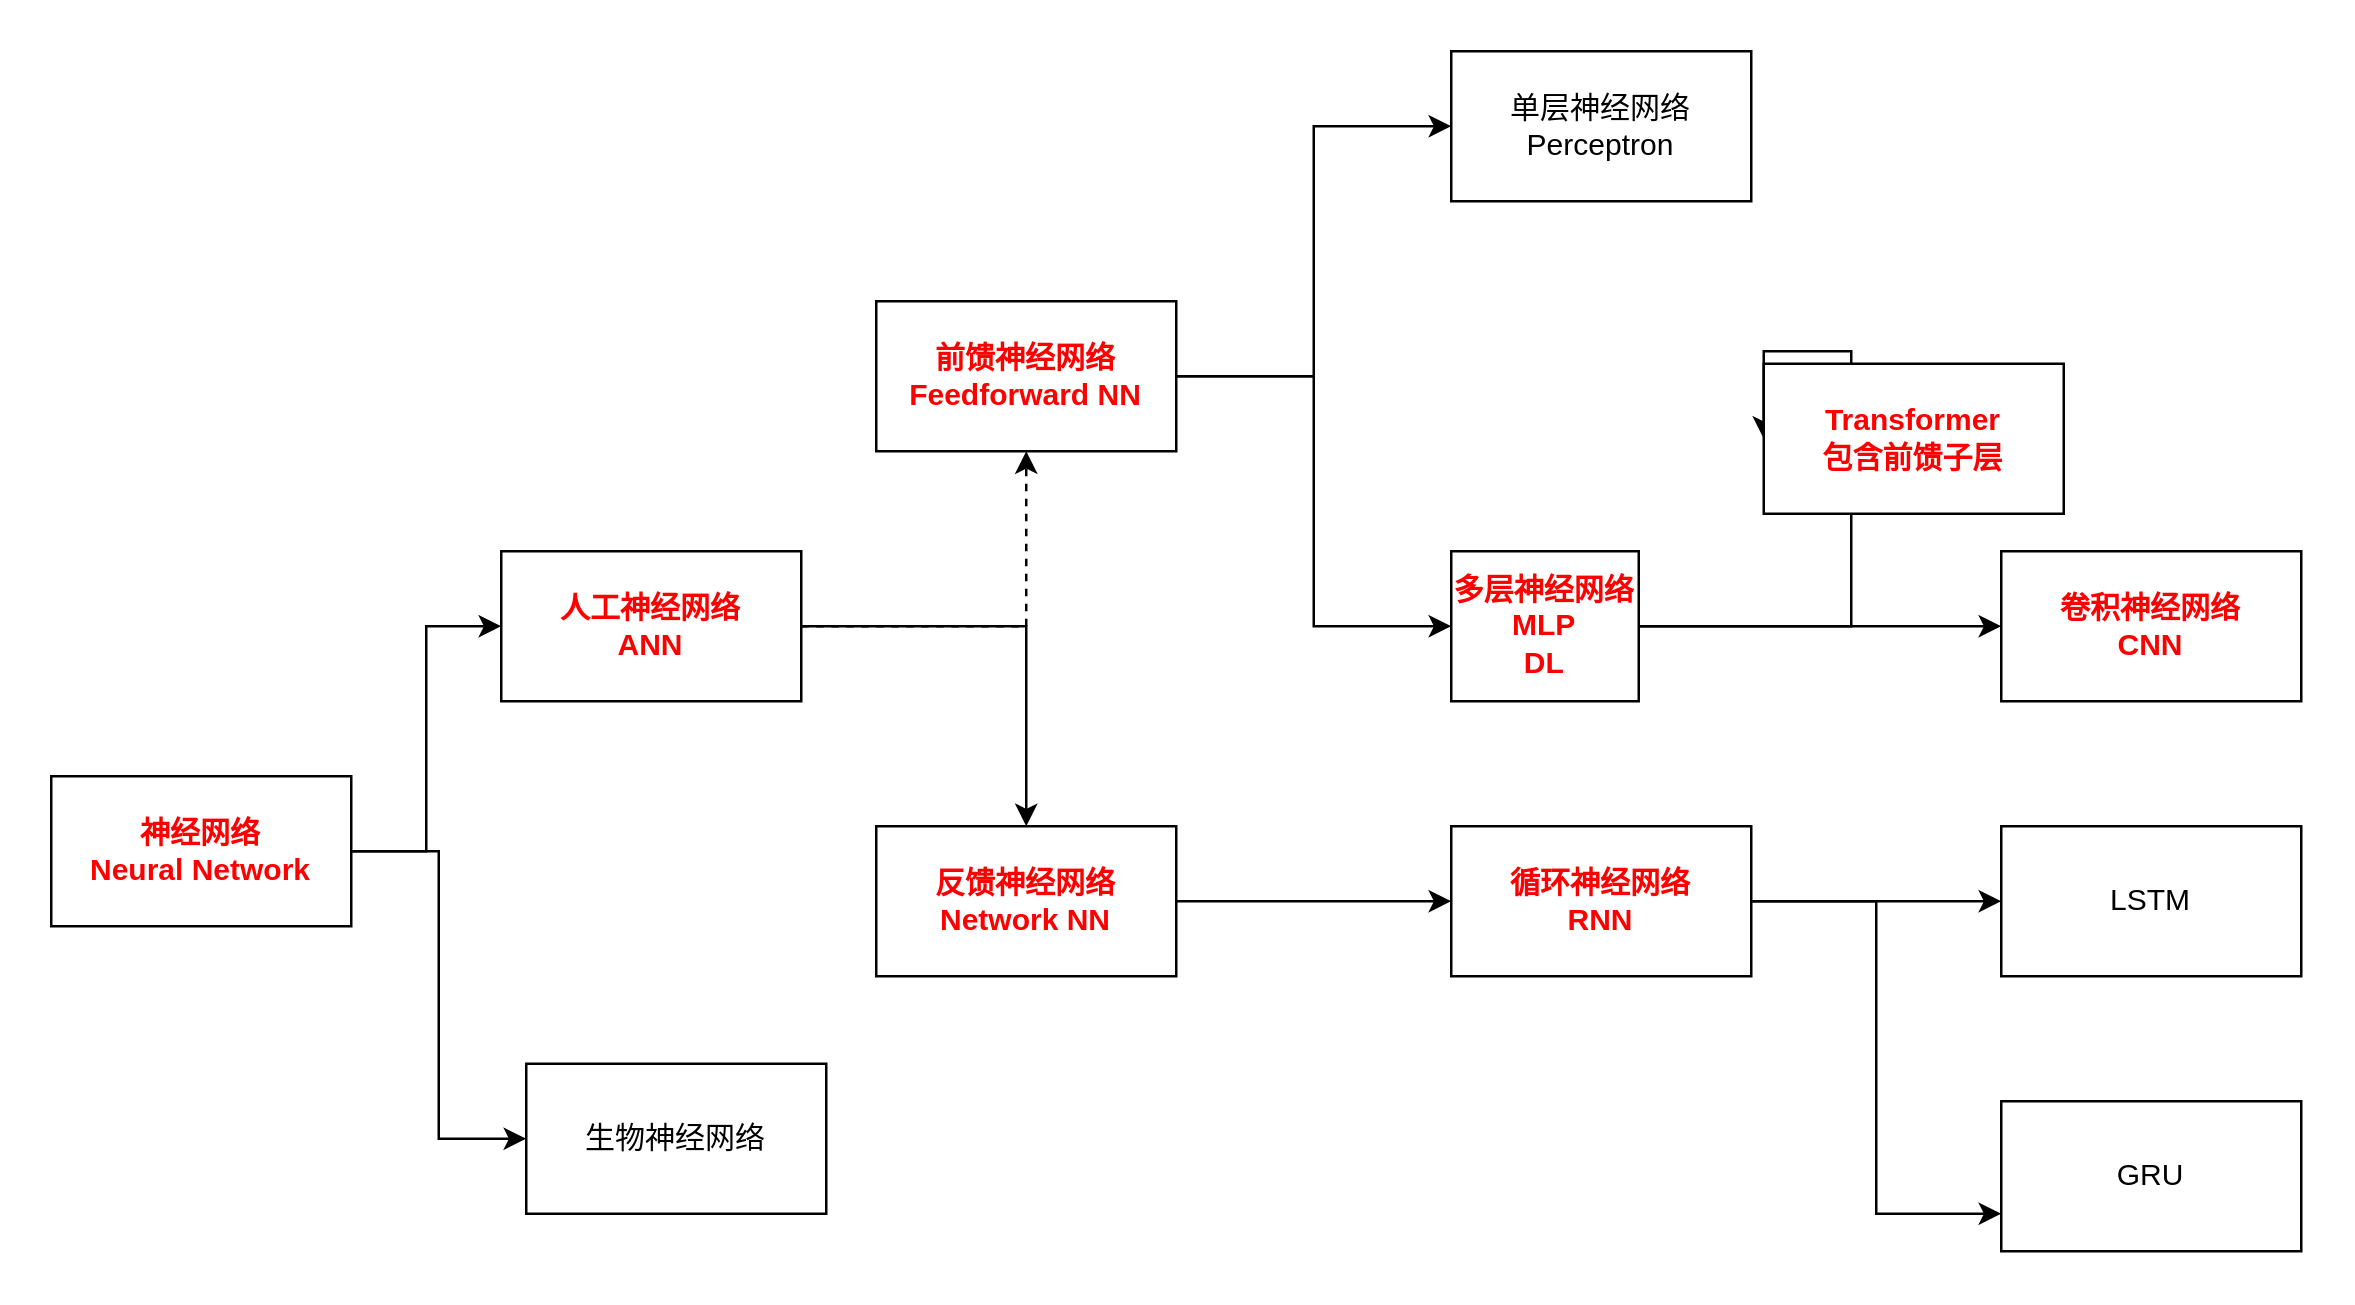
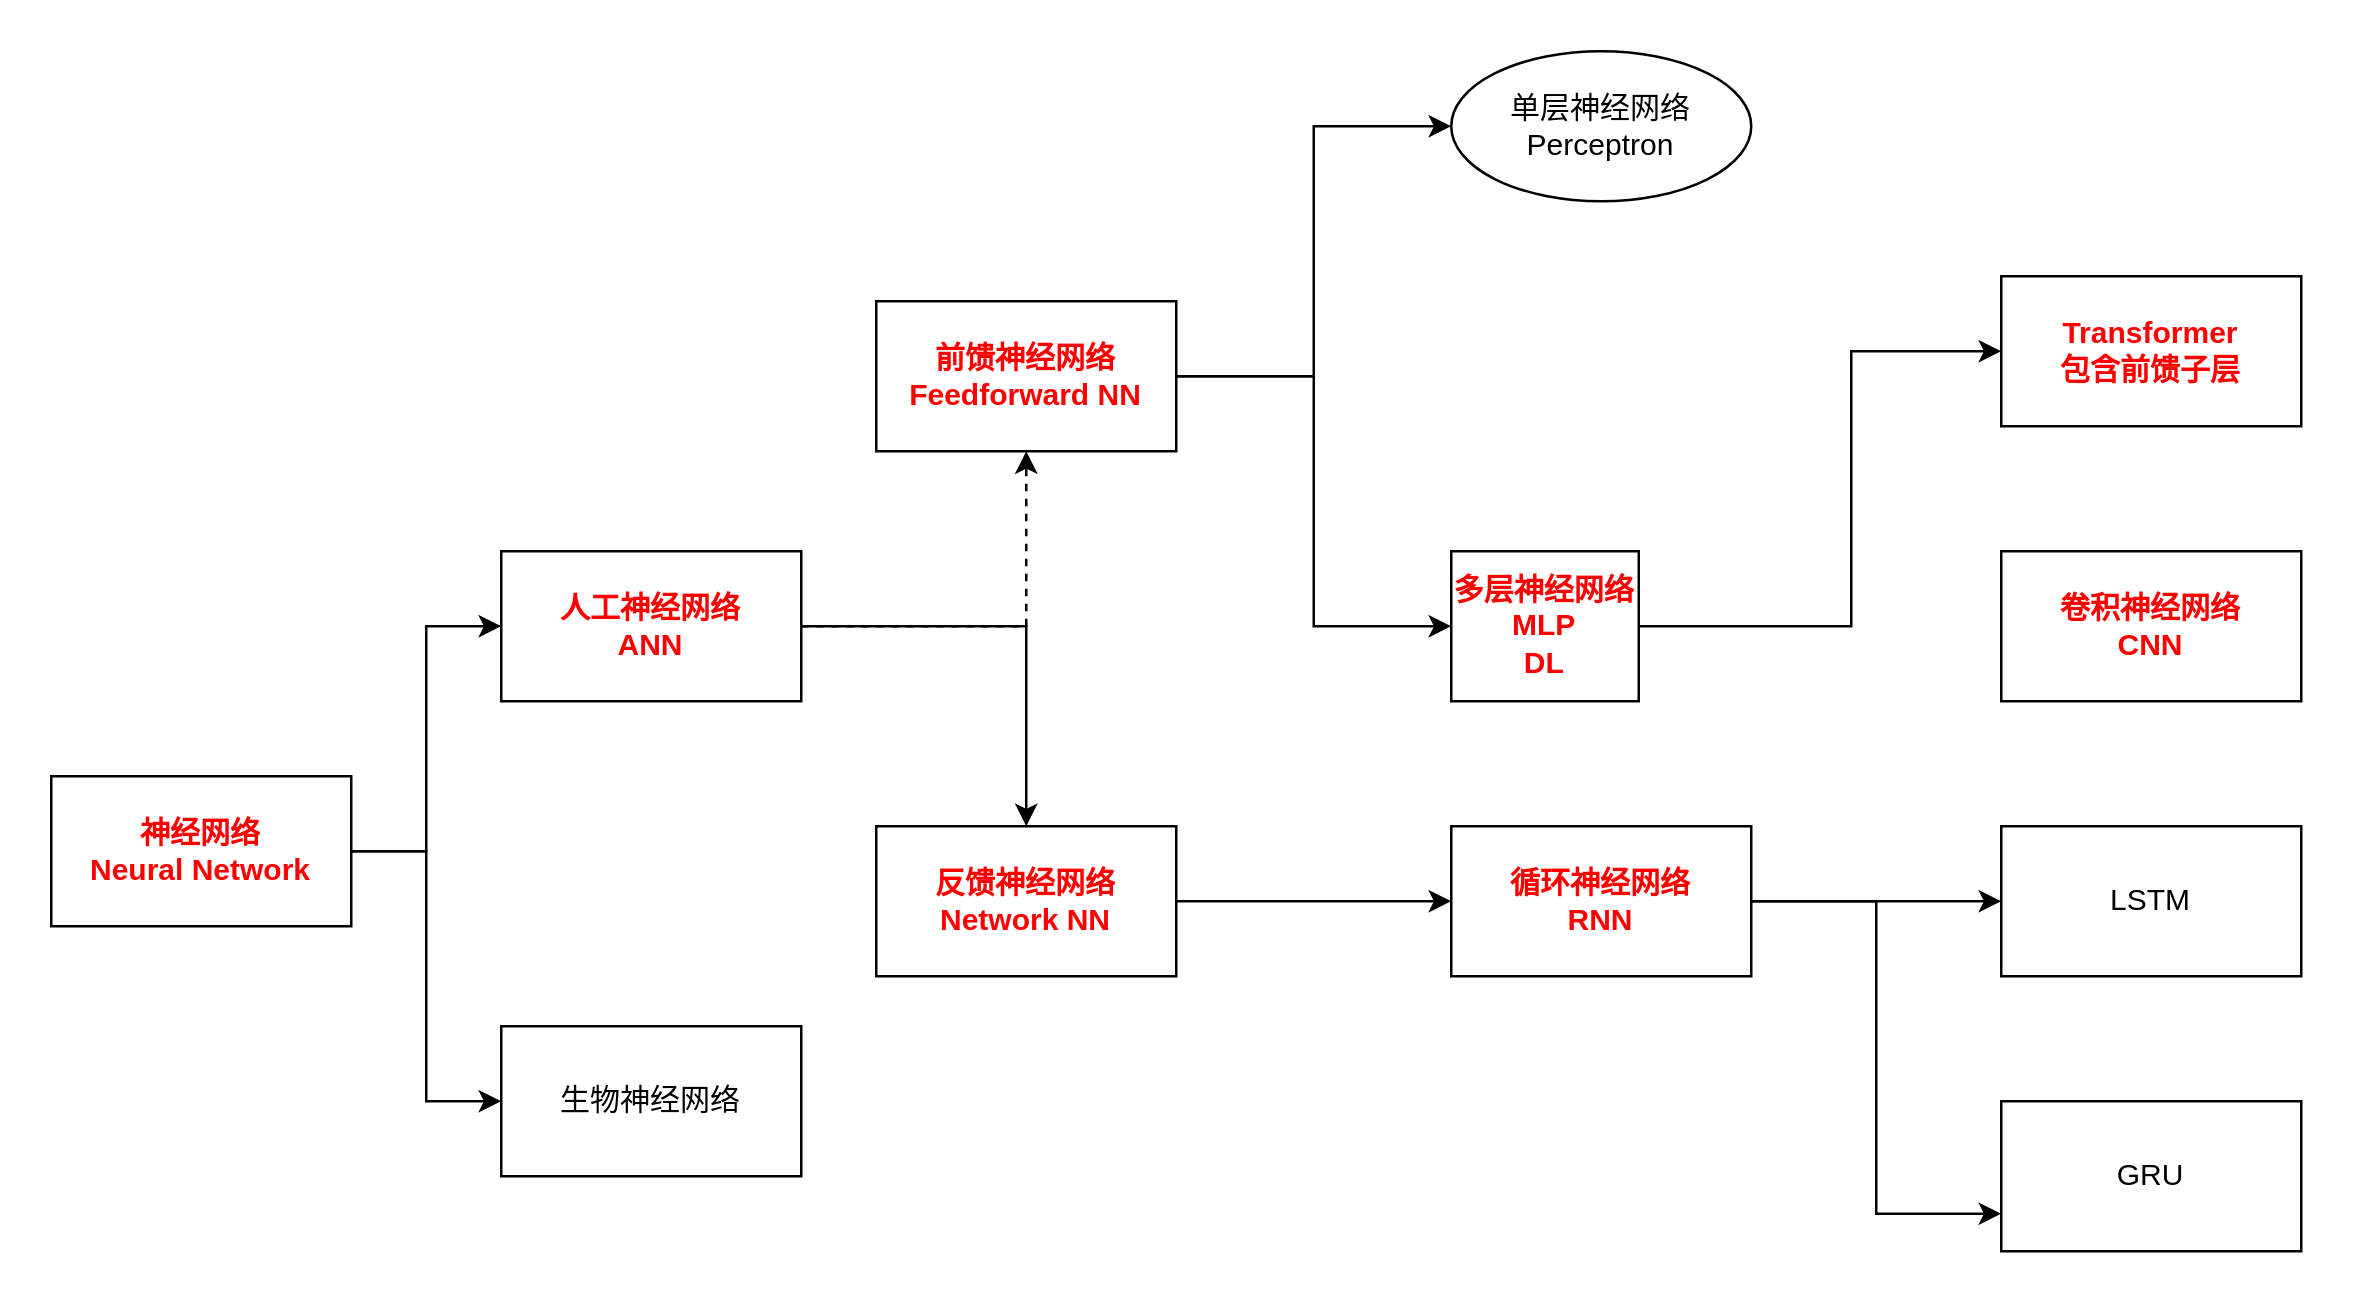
node "单层神经网络 Perceptron": shape rectangle -> ellipse
node "Transformer 包含前馈子层": moved (1914, 439) -> (2151, 351)
edge "多层神经网络 MLP DL" -> "卷积神经网络 CNN": removed
node "生物神经网络": moved (676, 1139) -> (651, 1101)
